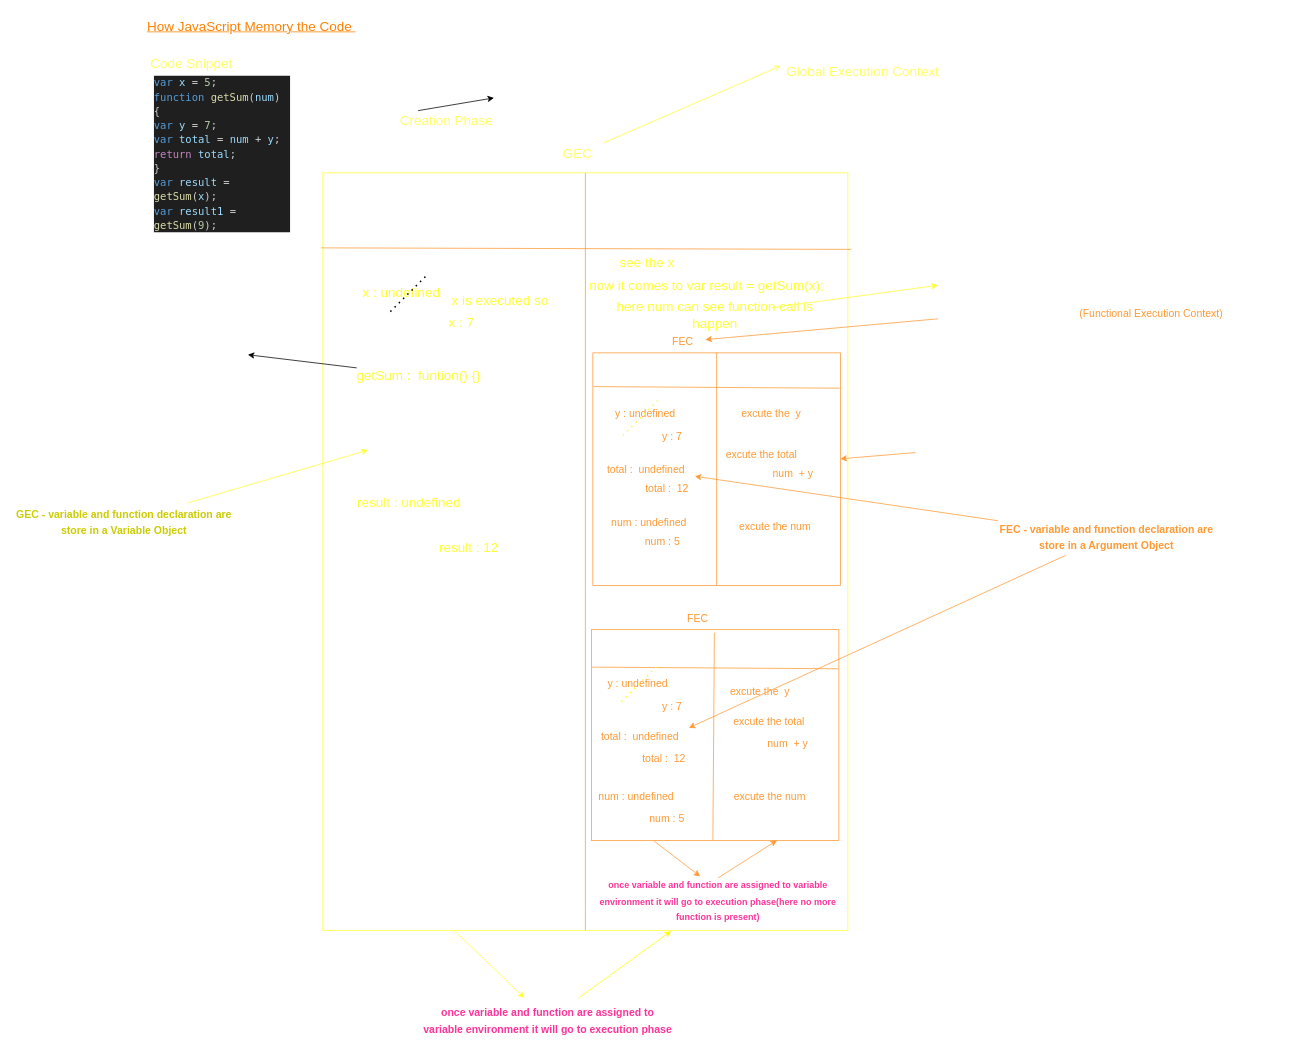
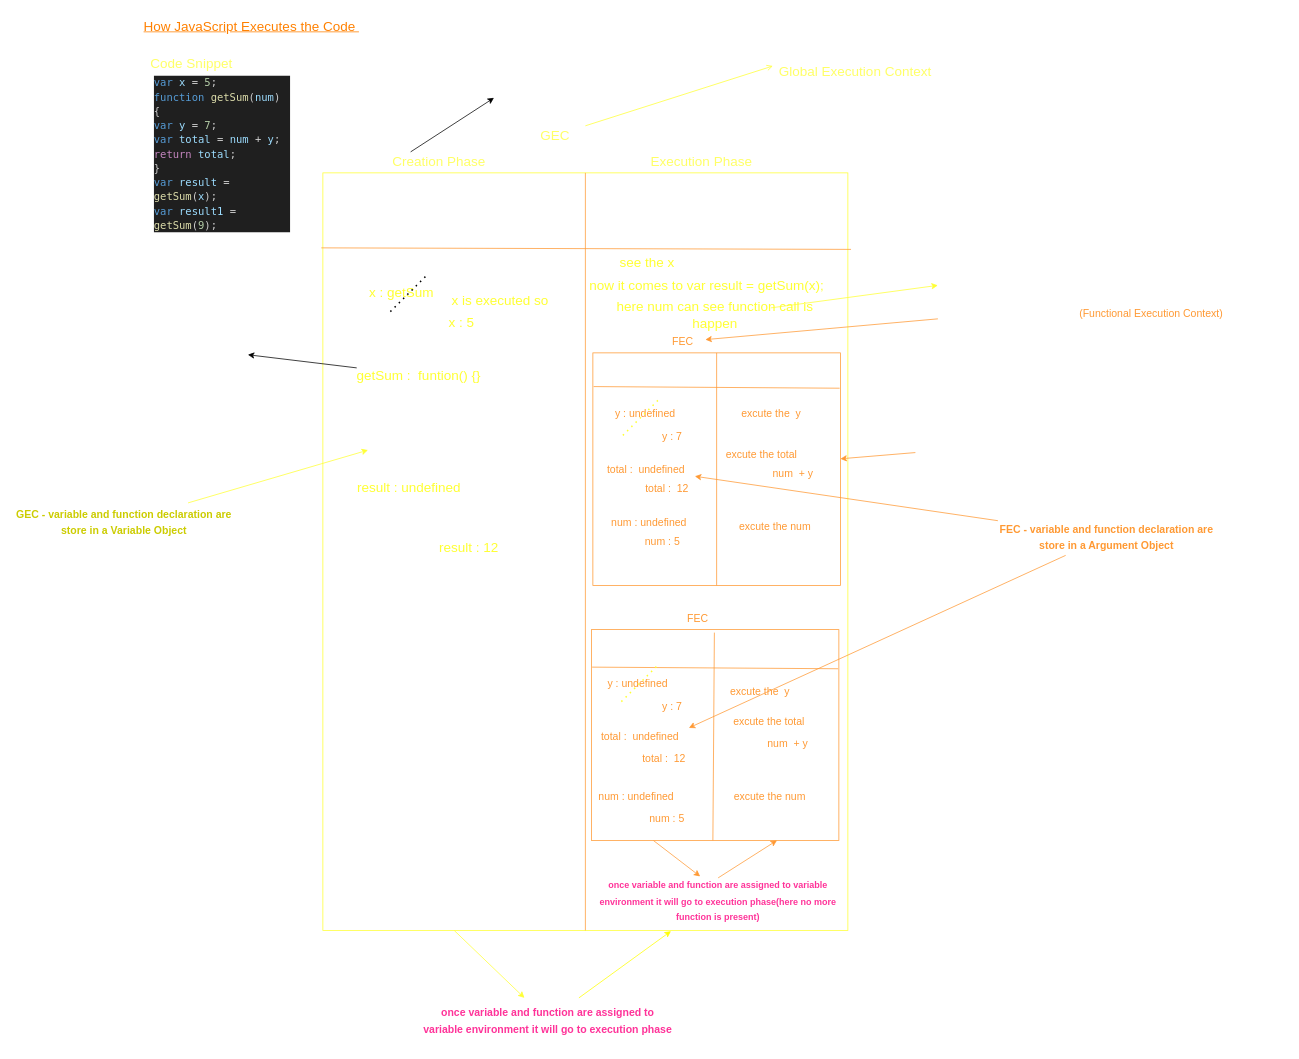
node "How JavaScript Memory the Code": label "How JavaScript Memory the Code" -> "How JavaScript Executes the Code"
node "- Create an execution context": label "- Create an execution context" -> "- Create an execution which"
node "Global Execution Context": moved (863, 72) -> (855, 72)
node "Creation Phase": moved (447, 120) -> (439, 162)
node "GEC": moved (578, 154) -> (555, 135)
node "Execution Phase": added
node "x : undefined": label "x : undefined" -> "x : getSum"
node "x : 7": label "x : 7" -> "x : 5"
node "result : undefined": moved (409, 503) -> (409, 488)
